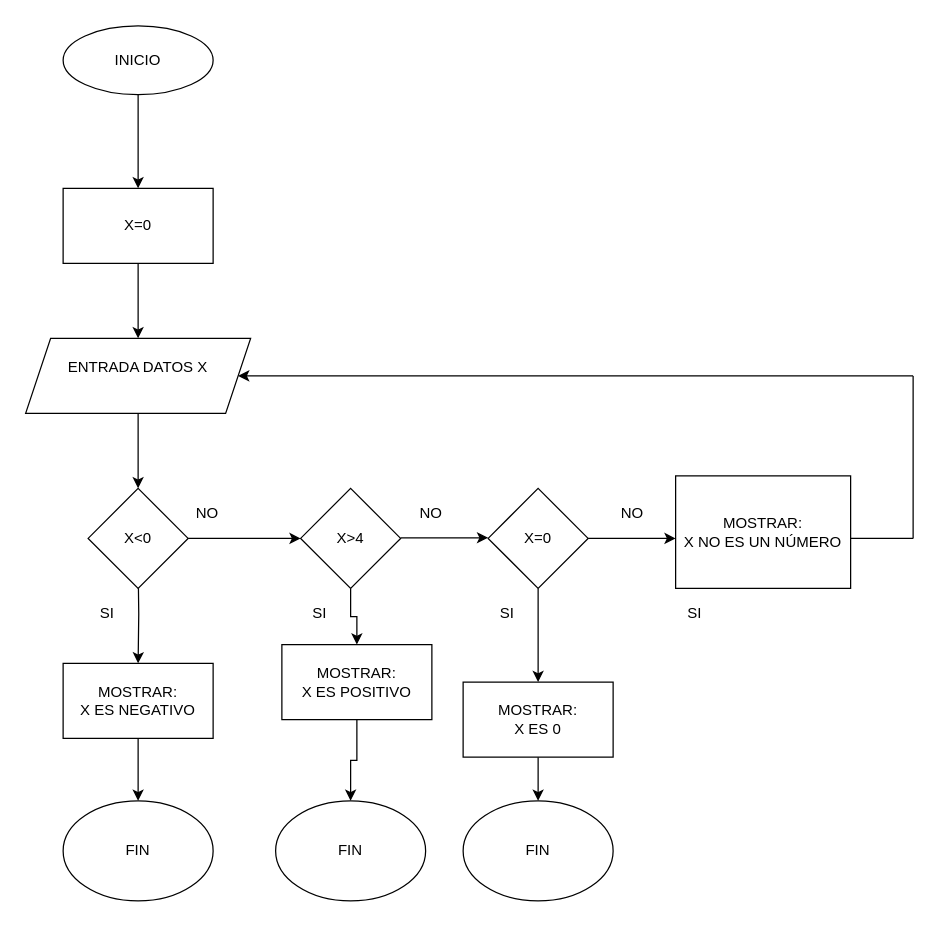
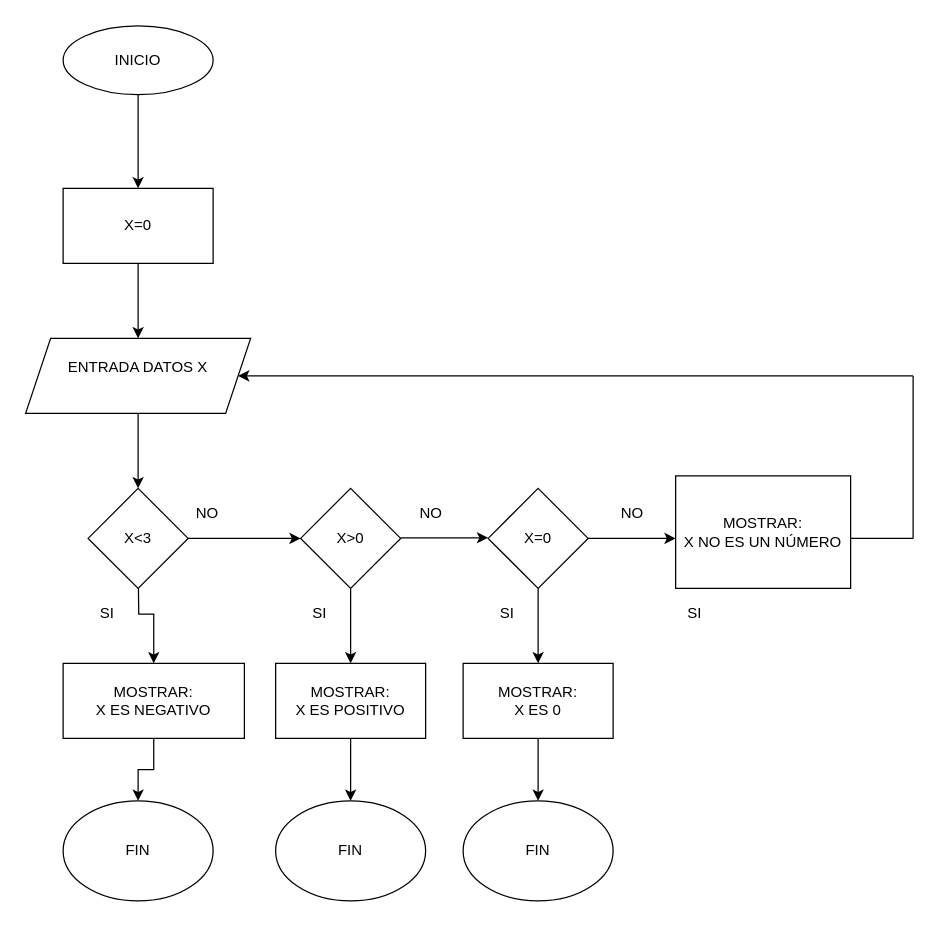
node "X<0": label "X<0" -> "X<3"
node "X>4": label "X>4" -> "X>0"
node "MOSTRAR: X ES POSITIVO": moved (357, 682) -> (351, 701)
node "MOSTRAR: X ES NEGATIVO": size 150x75 -> 181x75
node "MOSTRAR: X ES 0": moved (538, 719) -> (538, 701)
